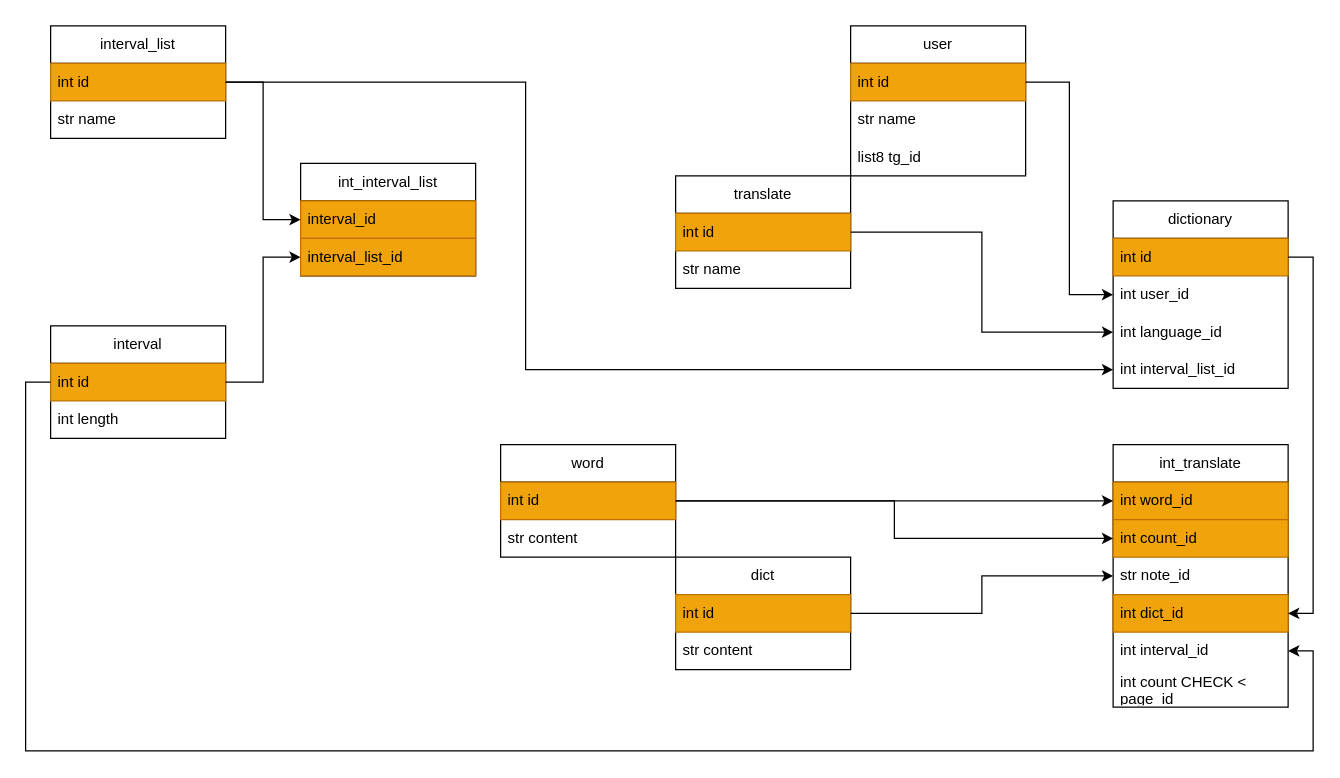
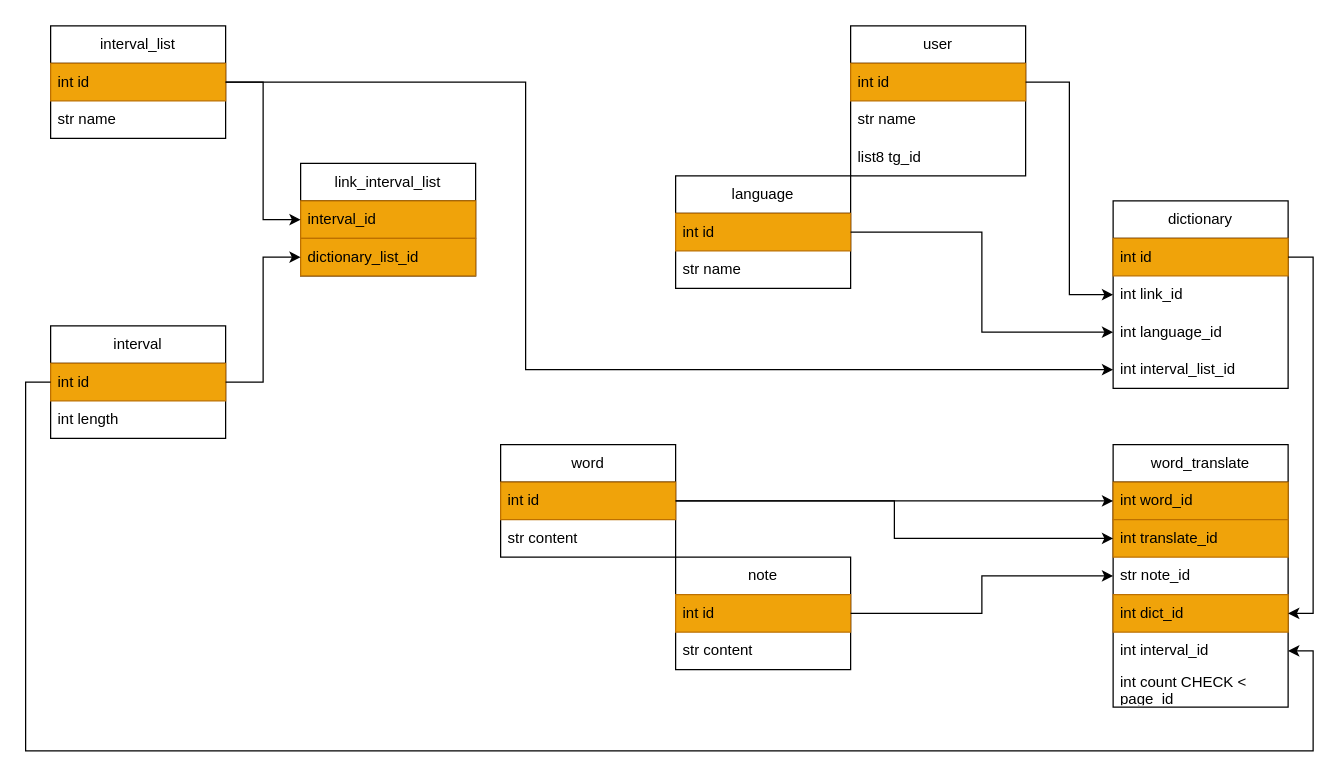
node "int_interval_list": label "int_interval_list" -> "link_interval_list"
node "translate": label "translate" -> "language"
node "interval_list_id": label "interval_list_id" -> "dictionary_list_id"
node "int user_id": label "int user_id" -> "int link_id"
node "int_translate": label "int_translate" -> "word_translate"
node "int count_id": label "int count_id" -> "int translate_id"
node "dict": label "dict" -> "note"
